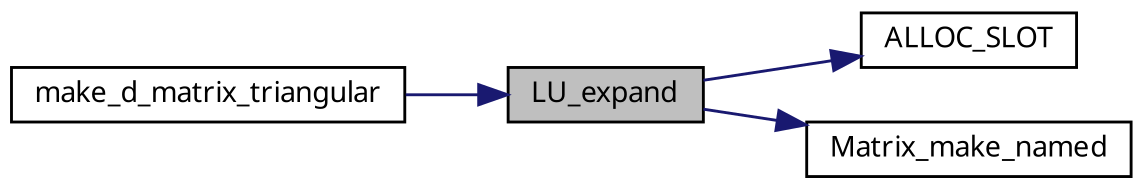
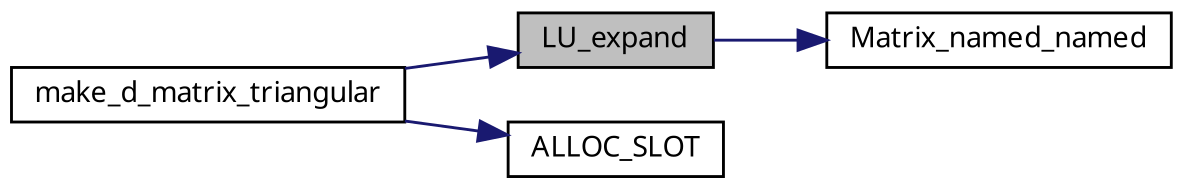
edge "LU_expand" -> "ALLOC_SLOT": now "make_d_matrix_triangular" -> "ALLOC_SLOT"
node "Matrix_make_named": label "Matrix_make_named" -> "Matrix_named_named"
